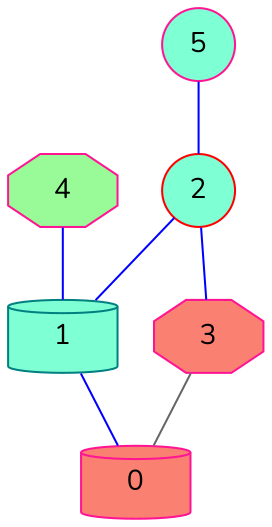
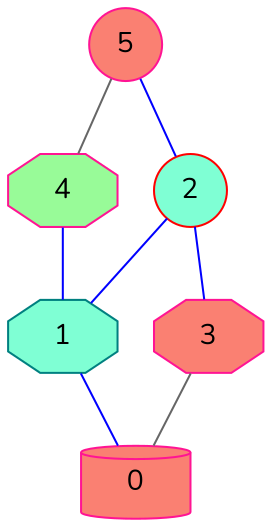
node "5": fillcolor aquamarine -> salmon
edge "5" -- "4": added
node "1": shape cylinder -> octagon
